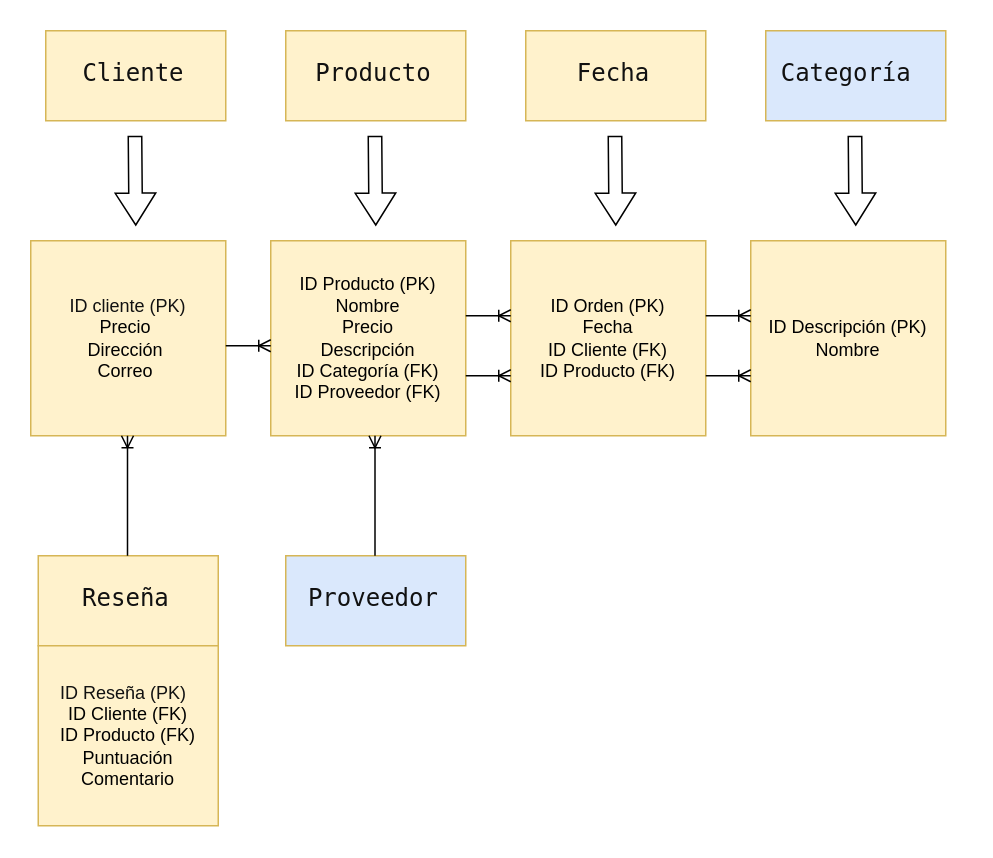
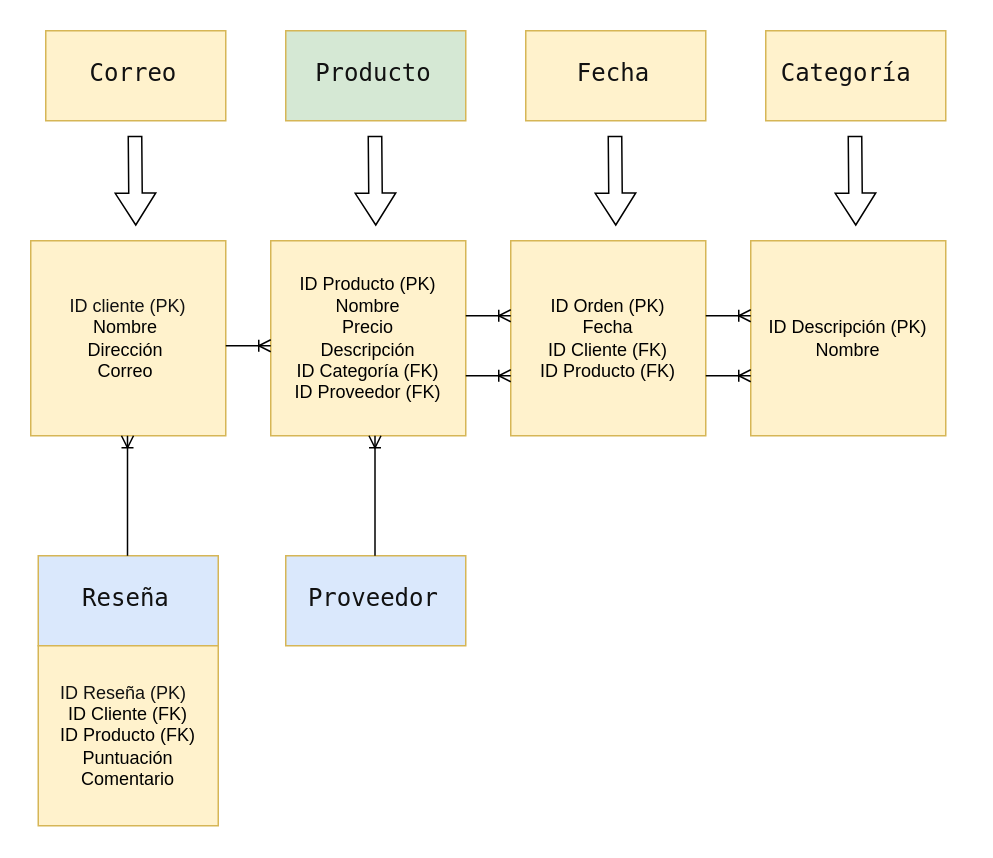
node "Cliente": label "Cliente" -> "Correo"
node "Producto": fillcolor #fff2cc -> #d5e8d4
node "Categoría": fillcolor #dae8fc -> #fff2cc
node "ID cliente (PK) Precio Dirección Correo": label "ID cliente (PK) Precio Dirección Correo" -> "ID cliente (PK) Nombre Dirección Correo"
node "Reseña": fillcolor #fff2cc -> #dae8fc
